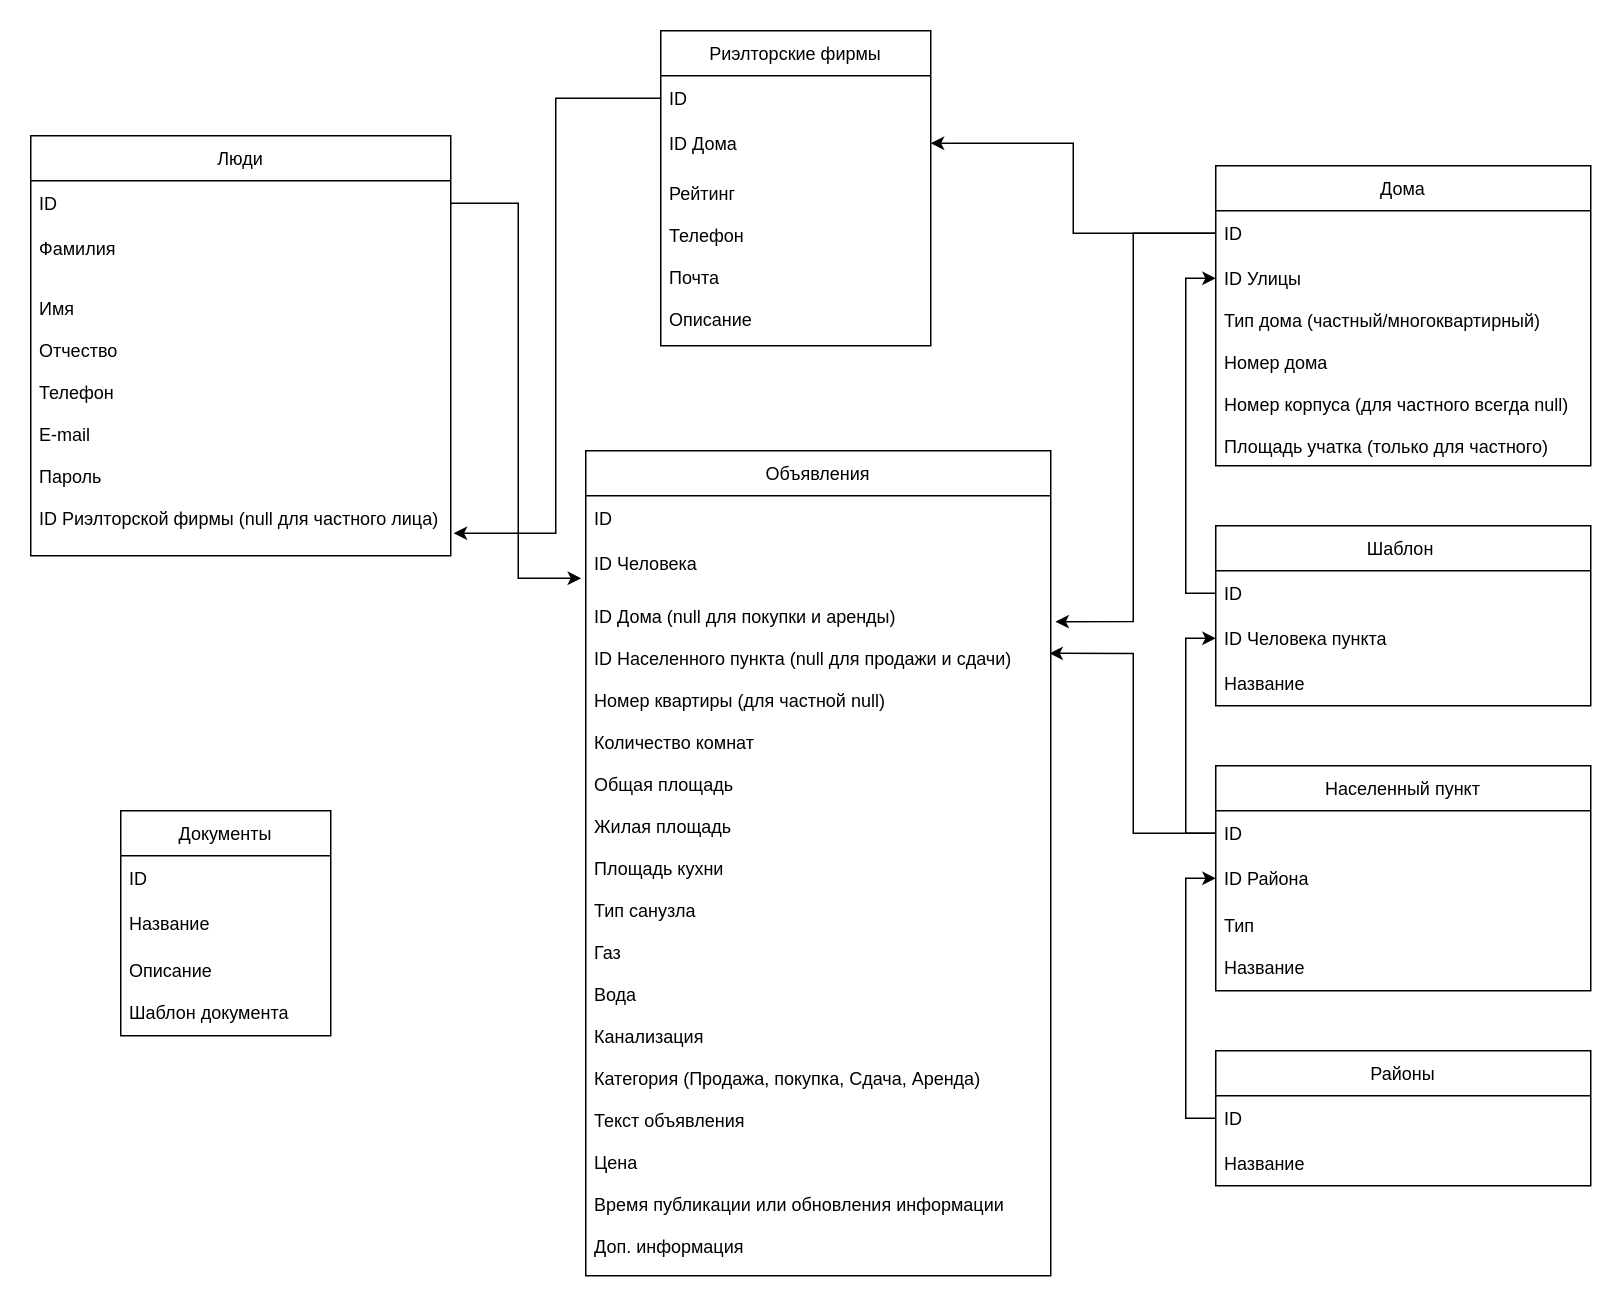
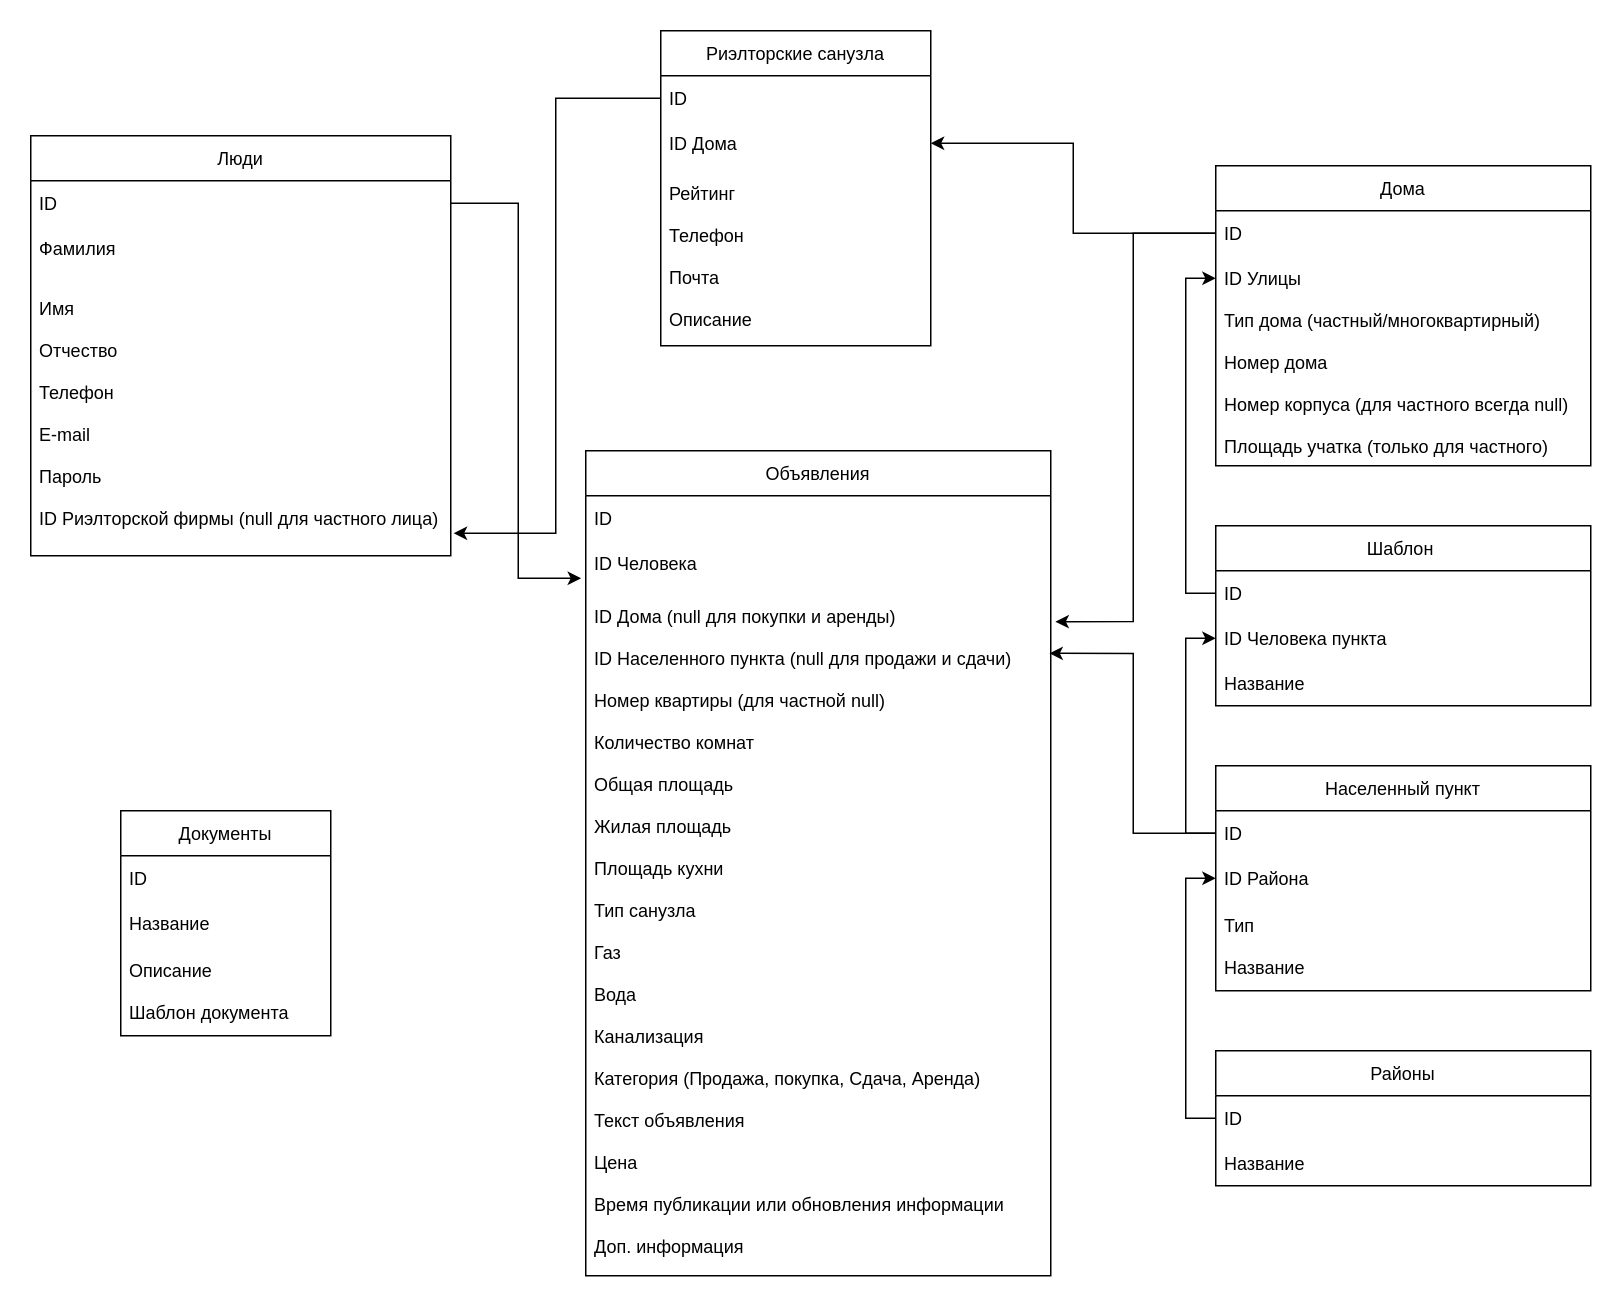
node "Риэлторские фирмы": label "Риэлторские фирмы" -> "Риэлторские санузла"
